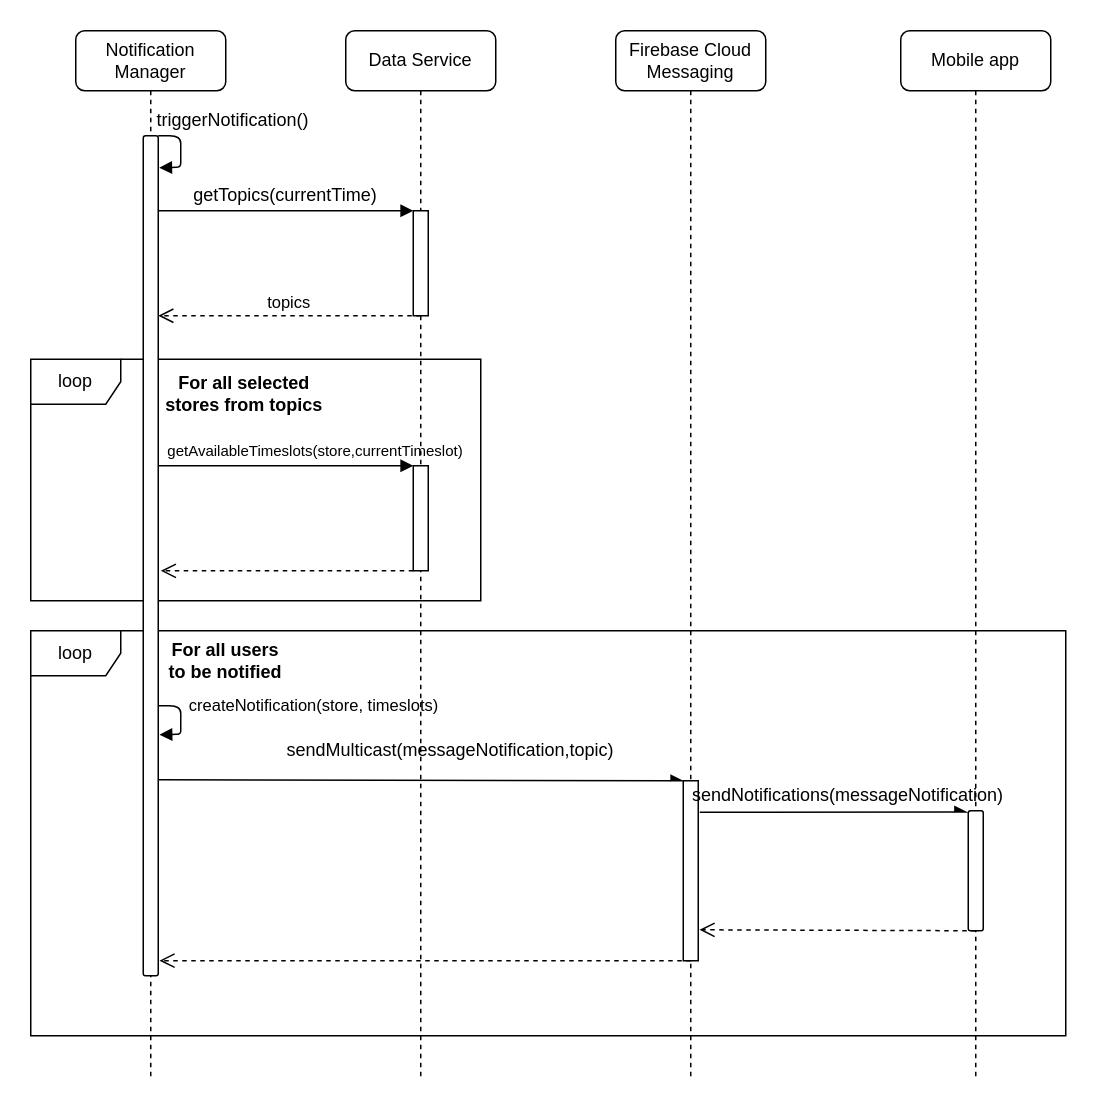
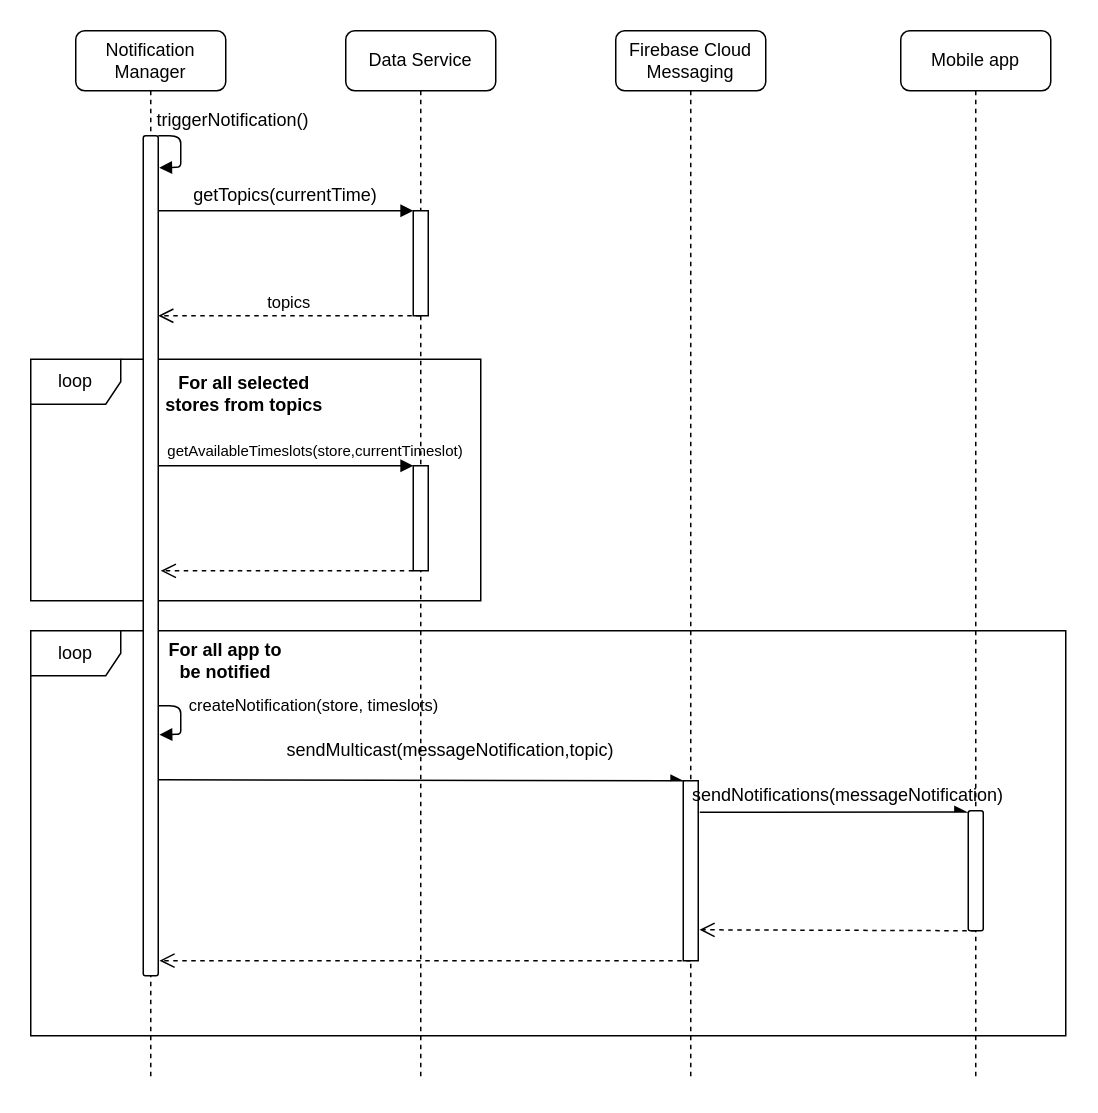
node "For all users to be notified": label "For all users to be notified" -> "For all app to be notified"
